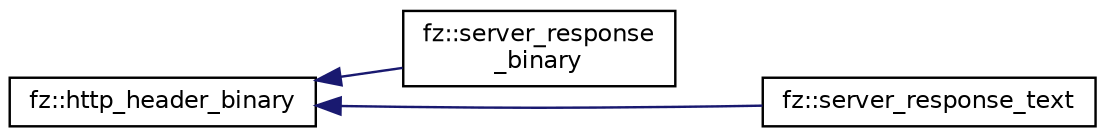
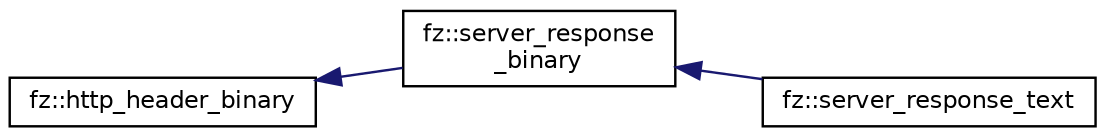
edge "fz::server_response_text" -> "fz::http_header_binary": now "fz::server_response_text" -> "fz::server_response _binary"
